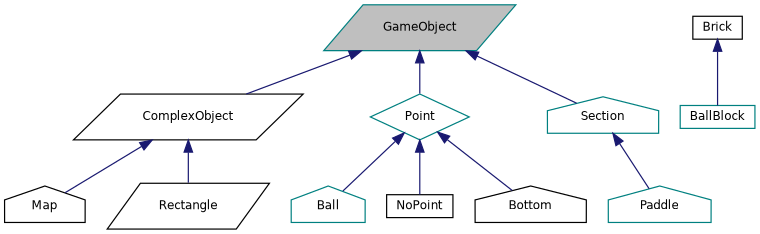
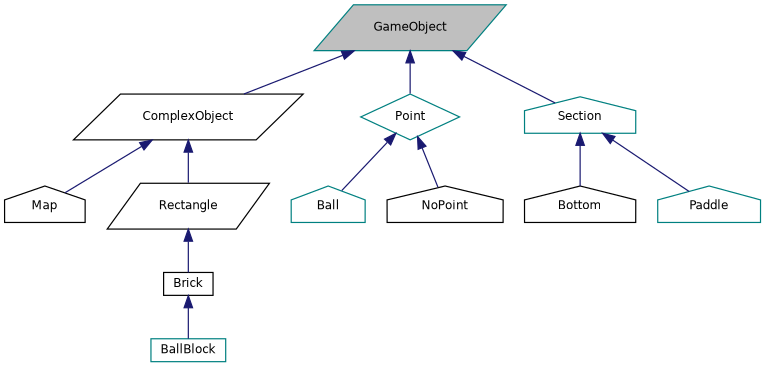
edge "Bottom" -> "Point": now "Bottom" -> "Section"
node "NoPoint": shape box -> house
edge "Brick" -> "Rectangle": added
